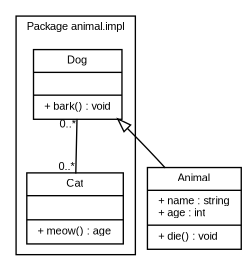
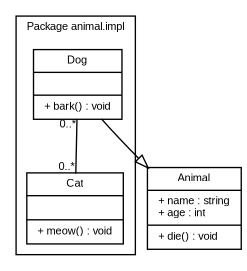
edge "Animal" -> "Dog": reversed
node "Cat": text "+ meow() : age" -> "+ meow() : void"
